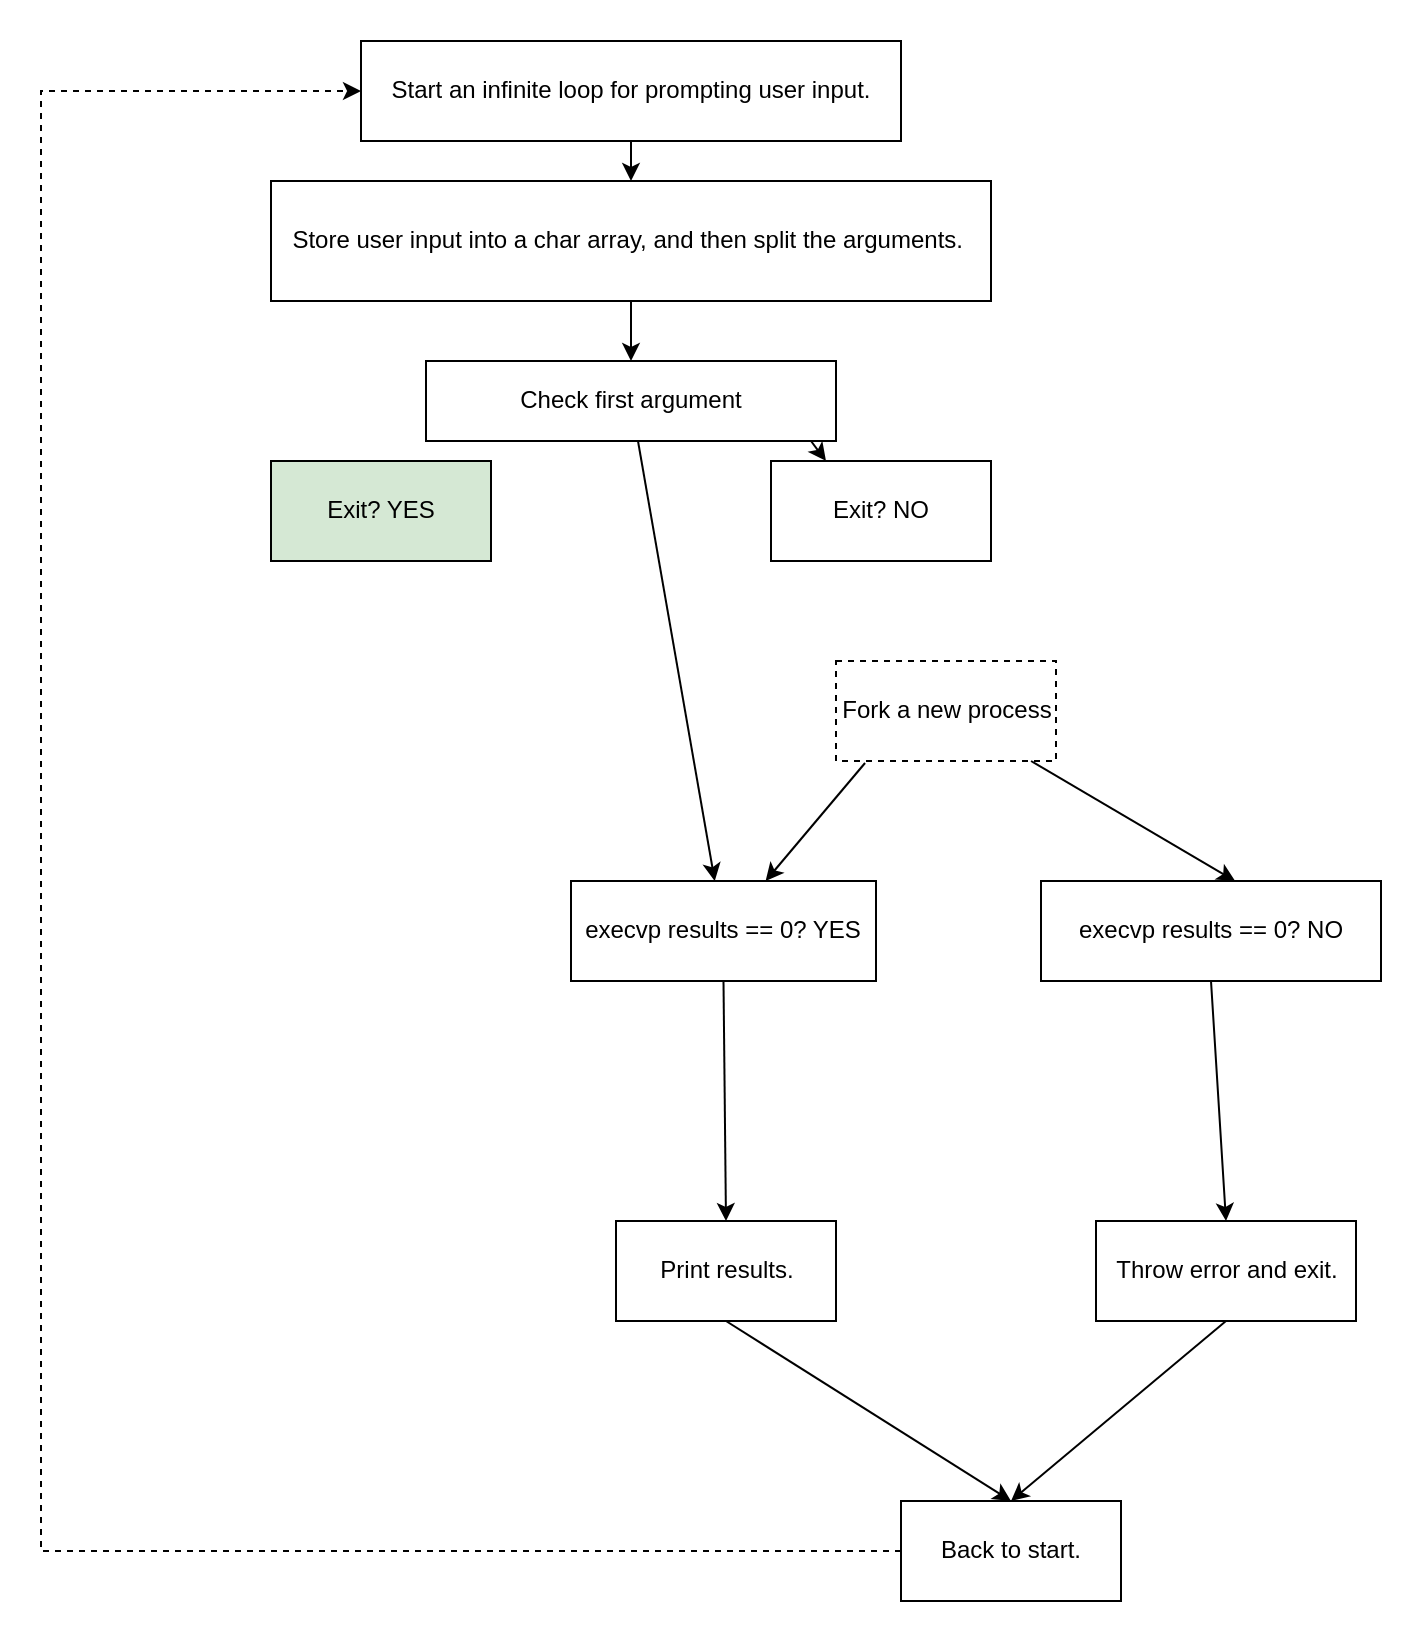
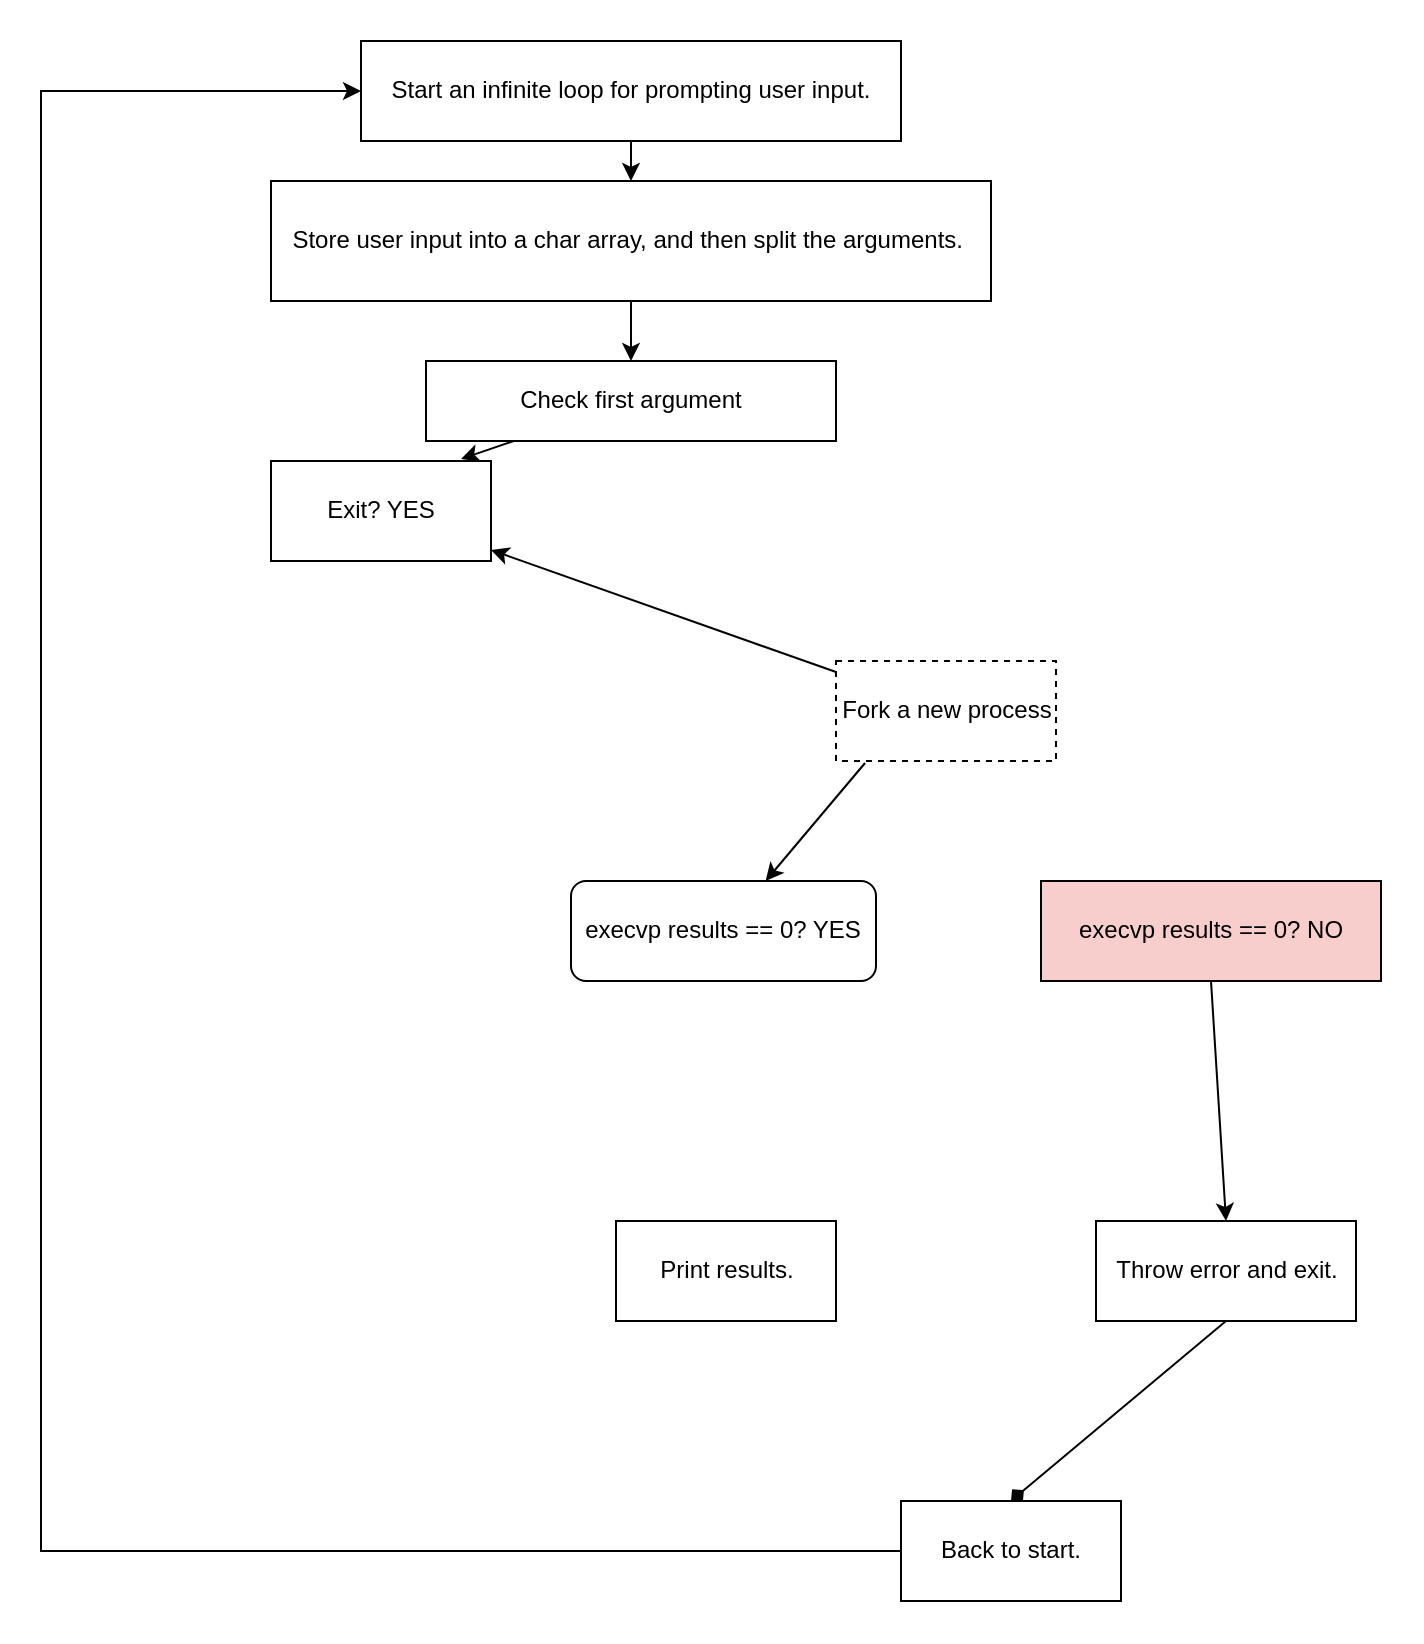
edge "Check first argument" -> "Exit? NO": removed
node "Exit? YES": fillcolor #d5e8d4 -> #ffffff
node "Exit? NO": removed
edge "Check first argument" -> "execvp results == 0? YES": now "Check first argument" -> "Exit? YES"
edge "Fork a new process" -> "execvp results == 0? NO": now "Fork a new process" -> "Exit? YES"
node "execvp results == 0? YES": shape rectangle -> rounded rectangle
node "execvp results == 0? NO": fillcolor #ffffff -> #f8cecc
edge "execvp results == 0? YES" -> "Print results.": removed
edge "Back to start." -> "Start an infinite loop for prompting user input.": style dashed -> solid
edge "Print results." -> "Back to start.": removed
edge "Throw error and exit." -> "Back to start.": arrowhead classic -> diamond
